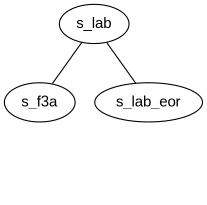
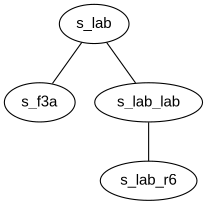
node "s_lab_eor": label "s_lab_eor" -> "s_lab_lab"
node "s_lab_r6": added
